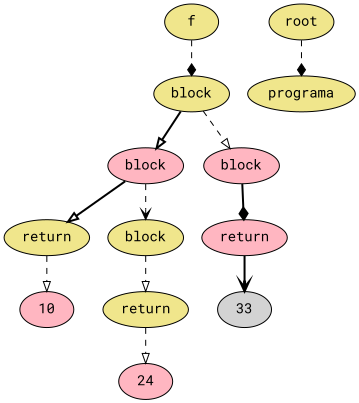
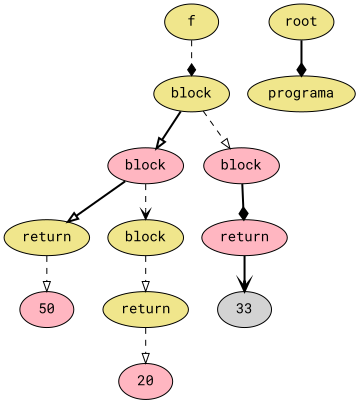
edge "root" -> "programa": style dashed -> bold
node "10": label "10" -> "50"
node "24": label "24" -> "20"
